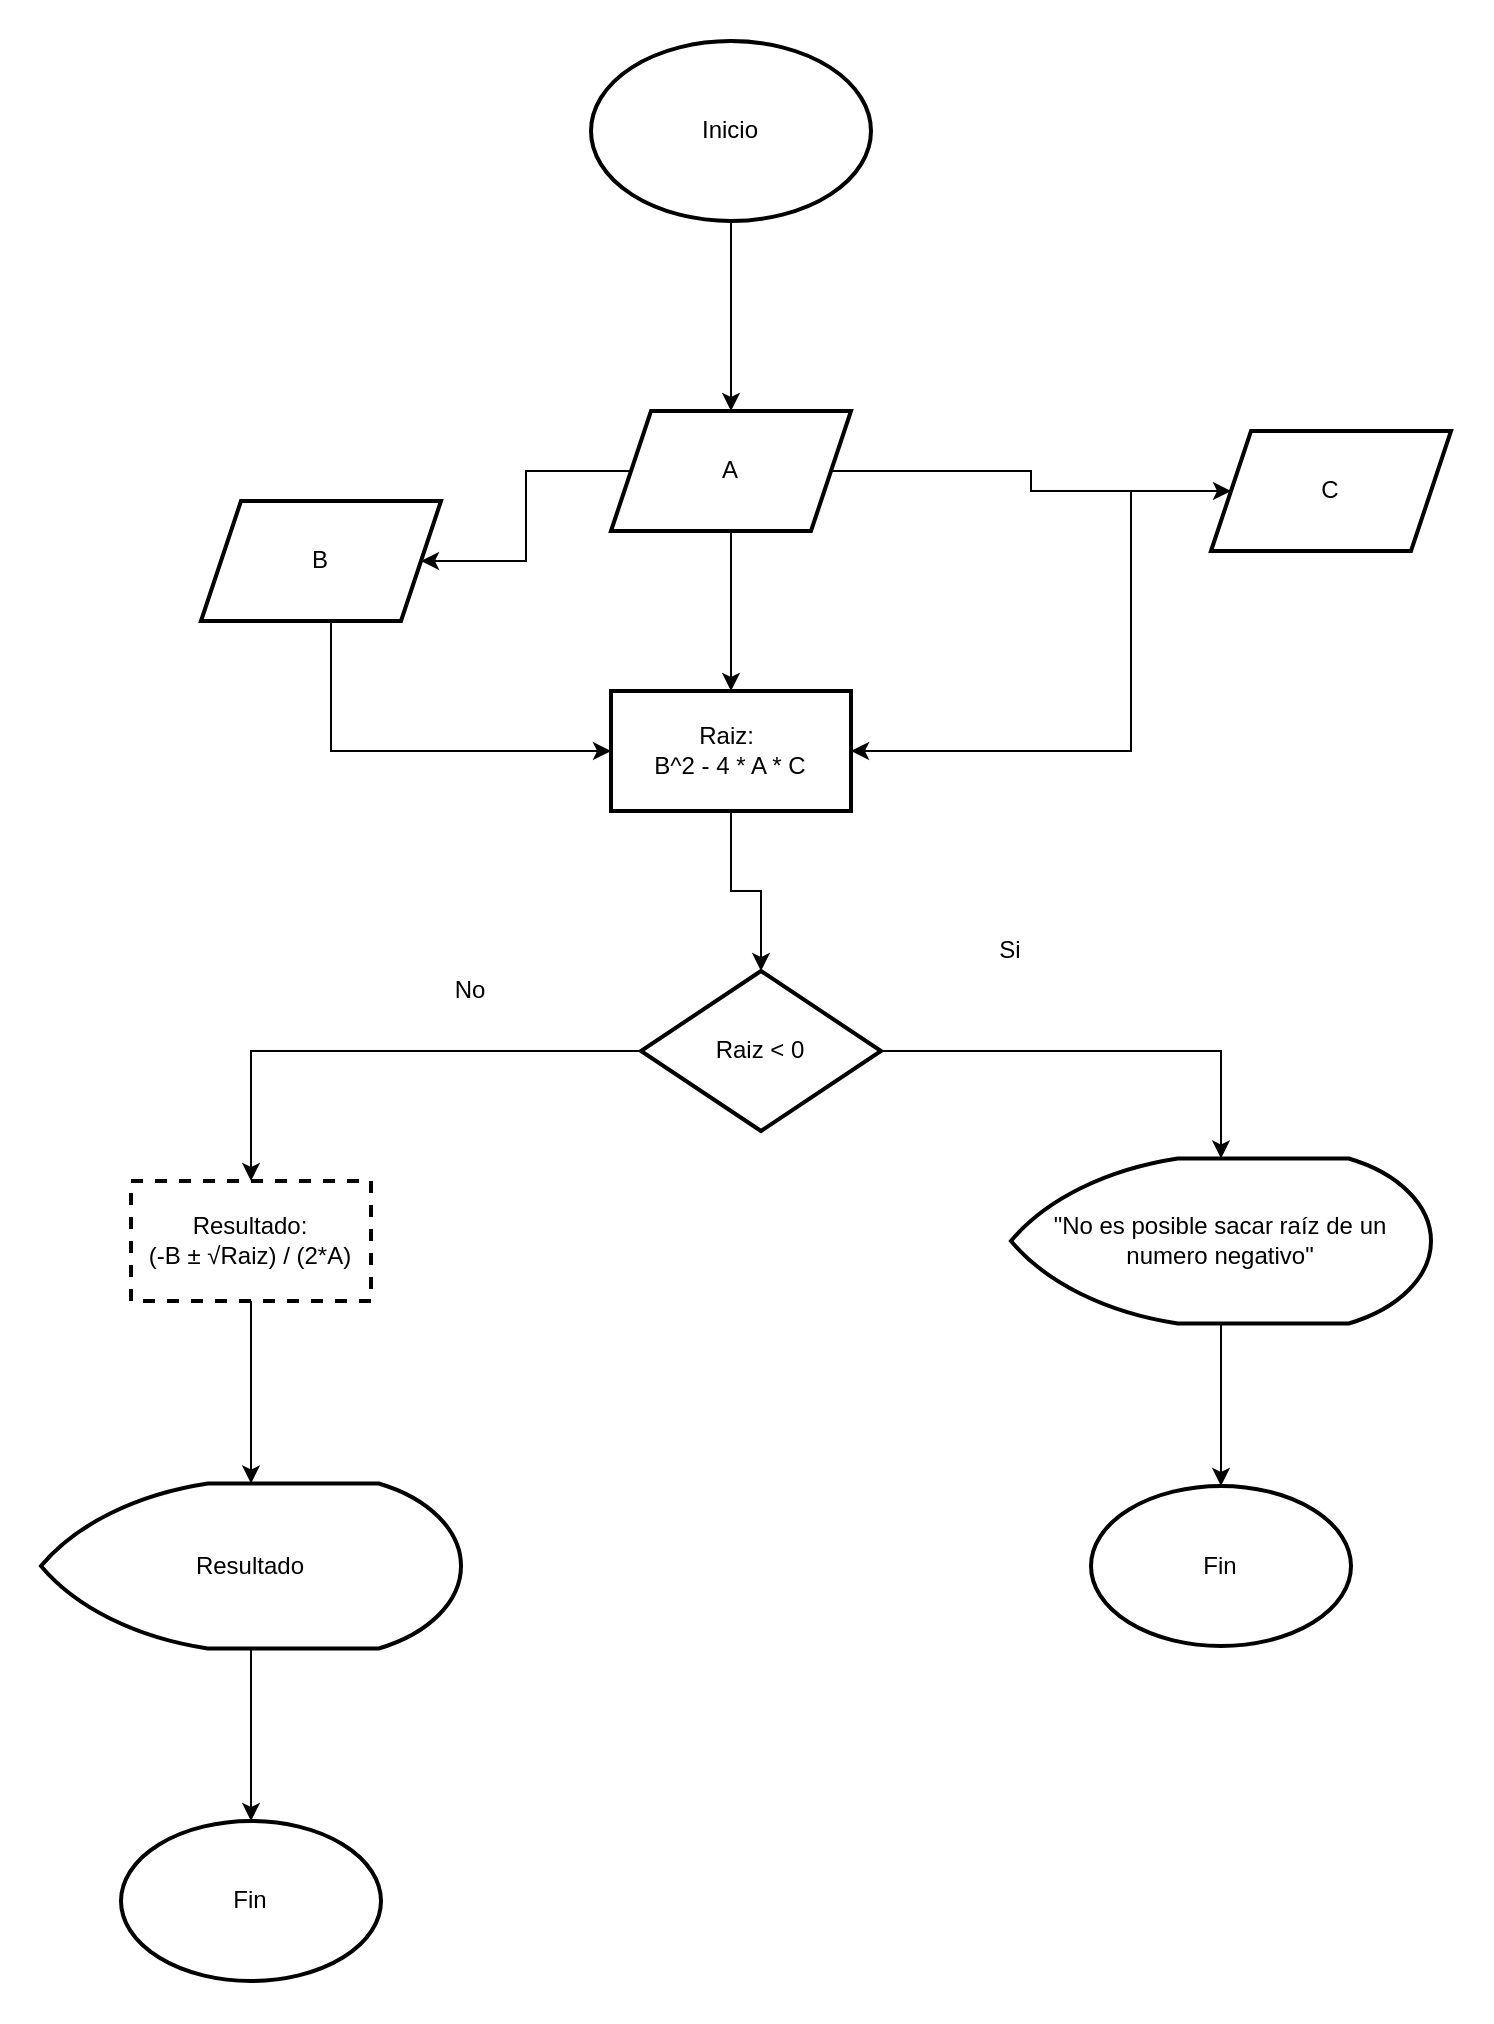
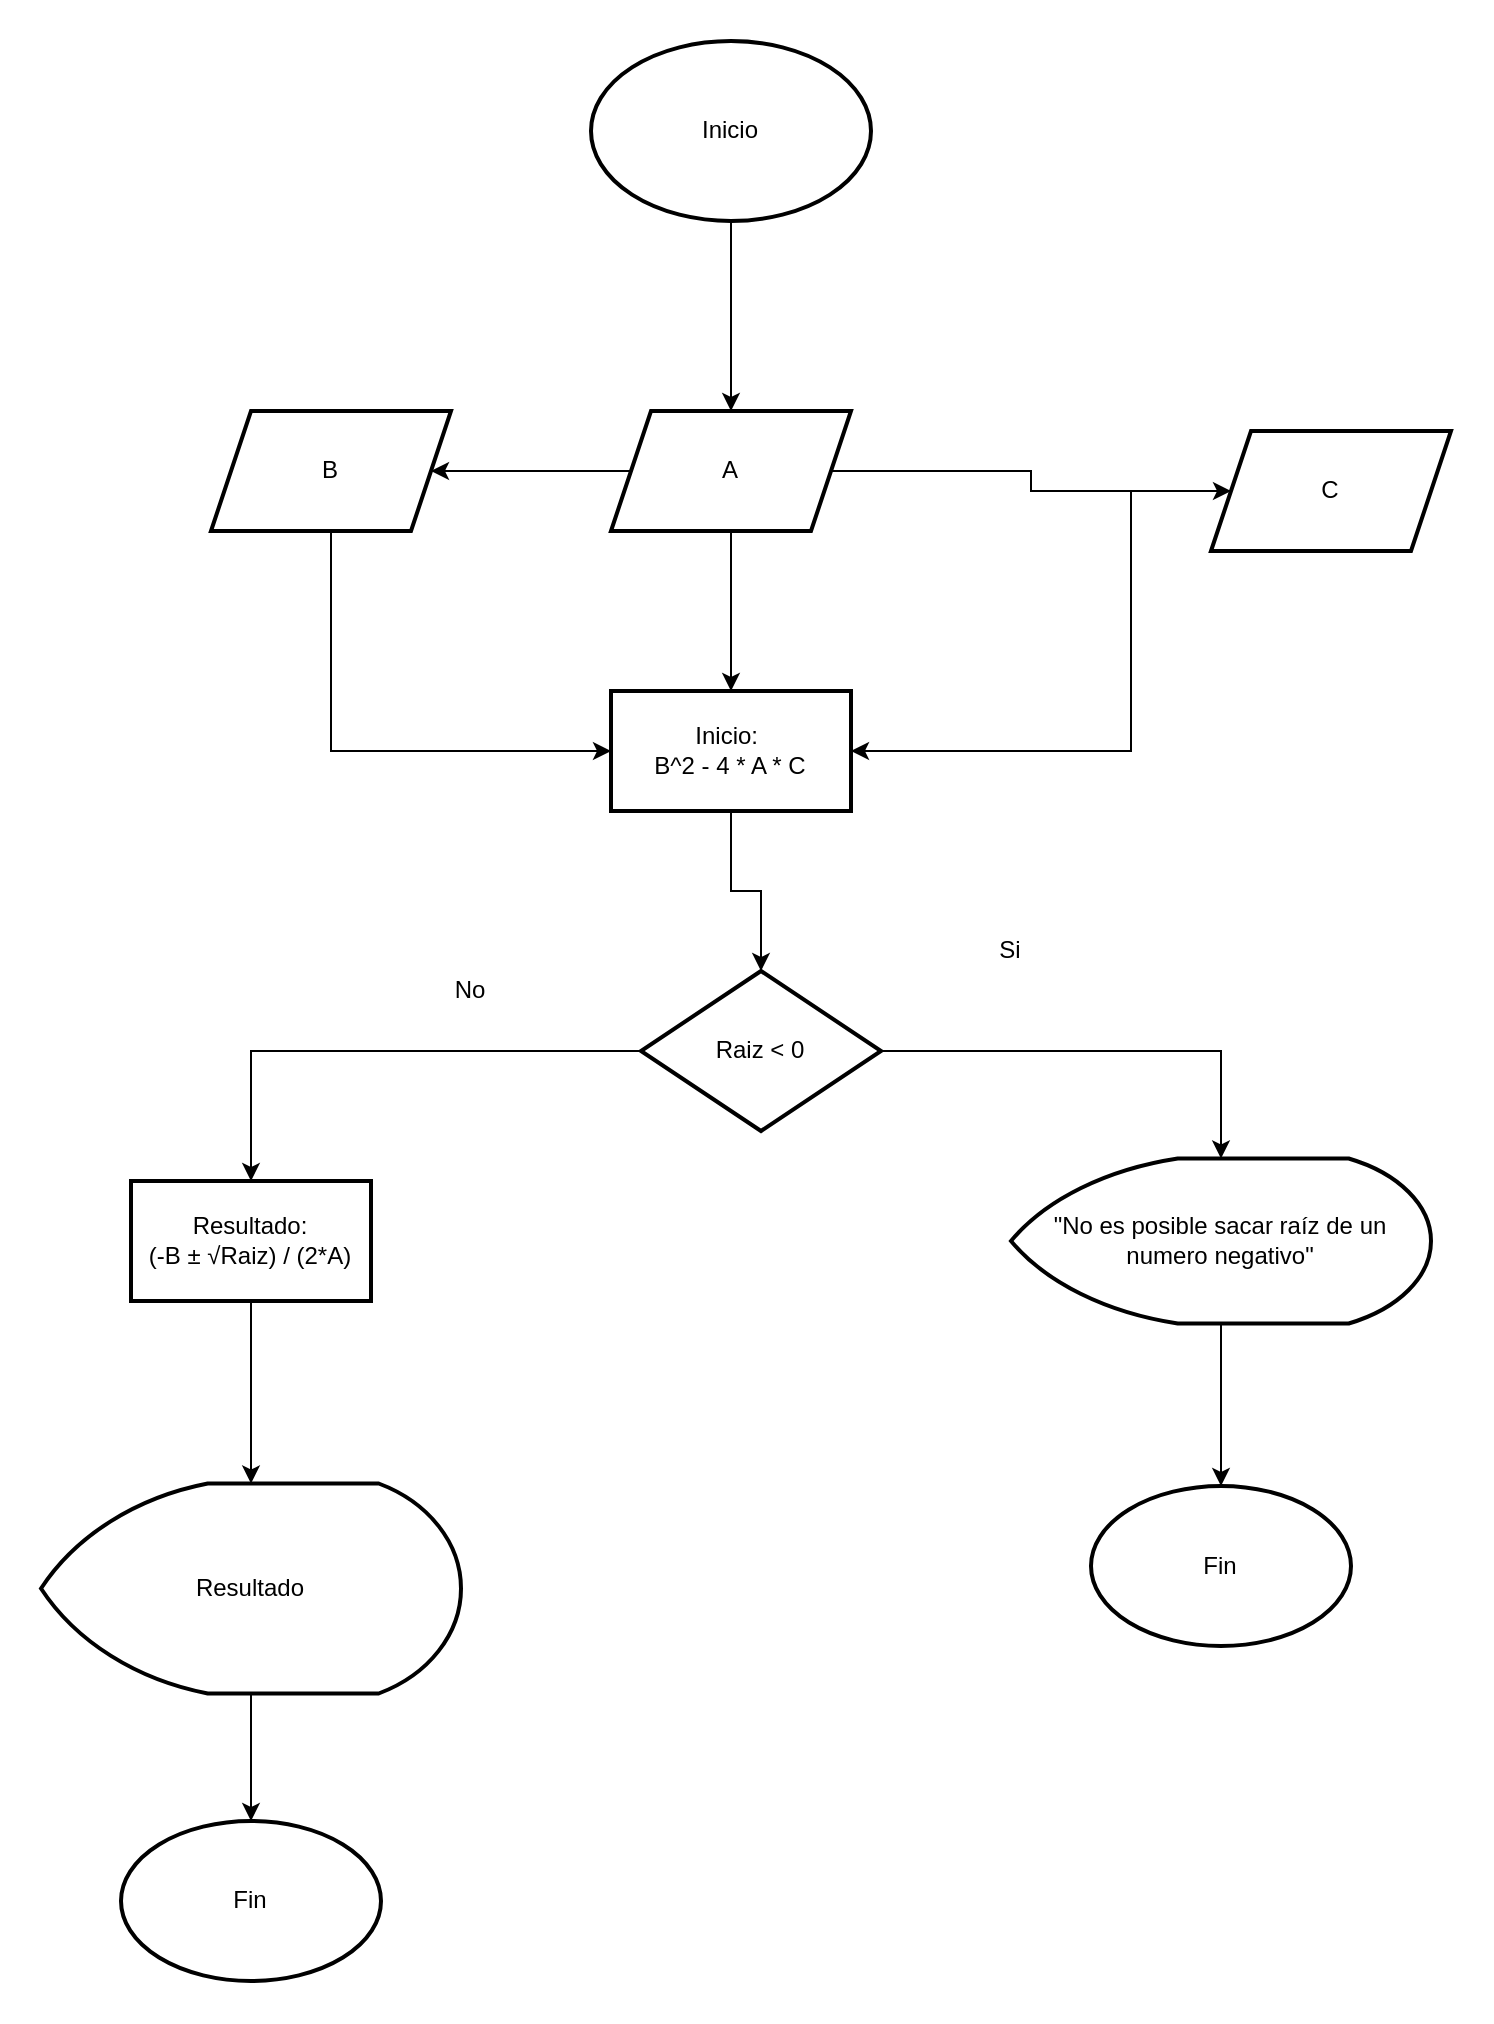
node "B": moved (321, 561) -> (331, 471)
node "Raiz: B^2 - 4 * A * C": label "Raiz: B^2 - 4 * A * C" -> "Inicio: B^2 - 4 * A * C"
node "Resultado: (-B ± √Raiz) / (2*A)": style dashed -> solid
node "Resultado": size 420x165 -> 420x210
